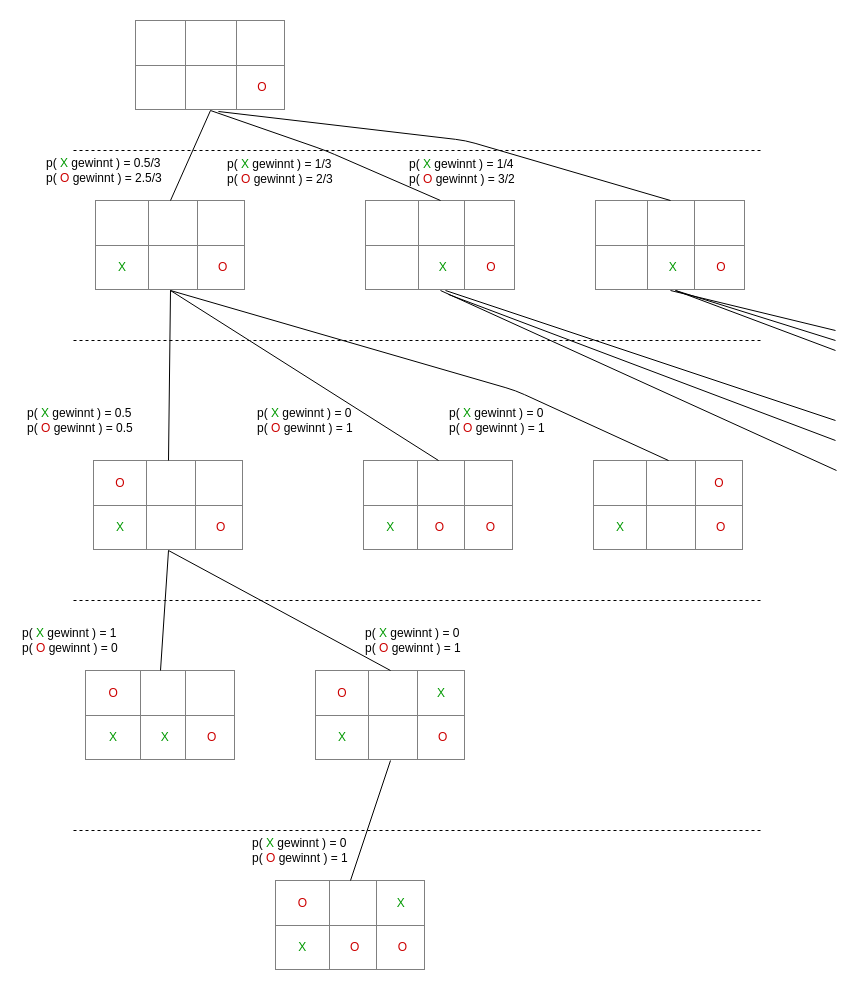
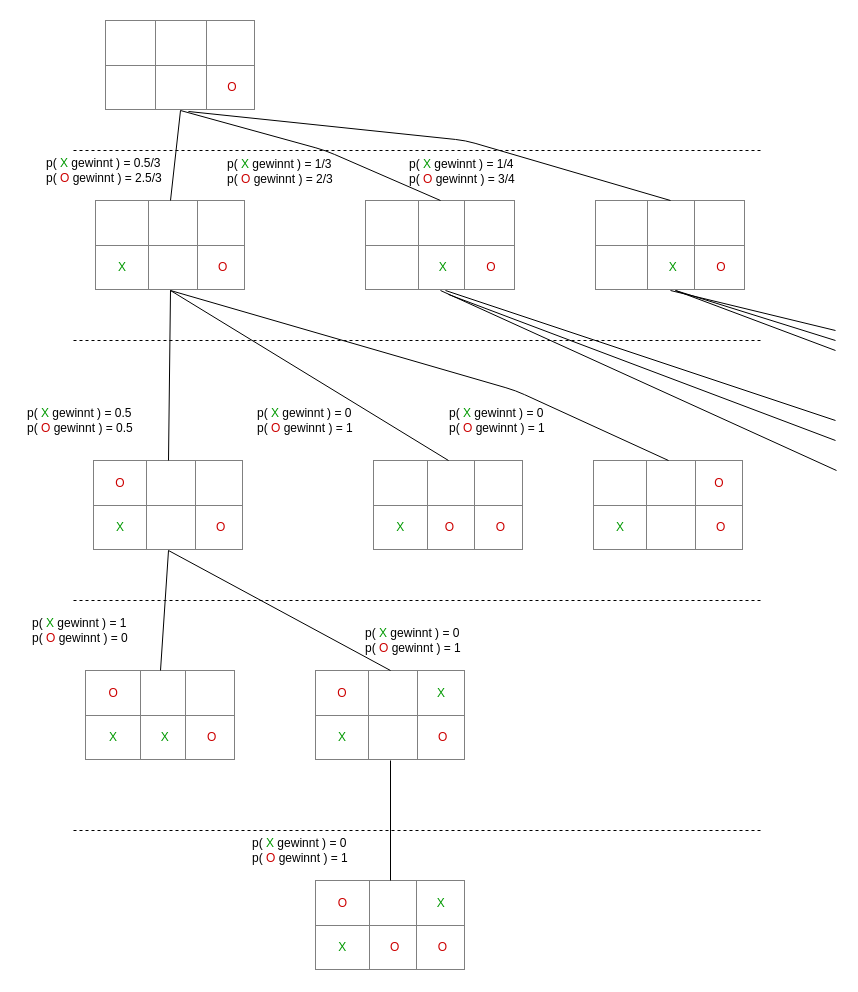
node "O": moved (211, 66) -> (181, 66)
node "p( X gewinnt ) = 1/4 p( O gewinnt ) = 3/2": label "p( X gewinnt ) = 1/4 p( O gewinnt ) = 3/2" -> "p( X gewinnt ) = 1/4 p( O gewinnt ) = 3/4"
node "X O O": moved (439, 506) -> (449, 506)
node "p( X gewinnt ) = 1 p( O gewinnt ) = 0": moved (91, 641) -> (101, 631)
node "O X X O O": moved (351, 926) -> (391, 926)
